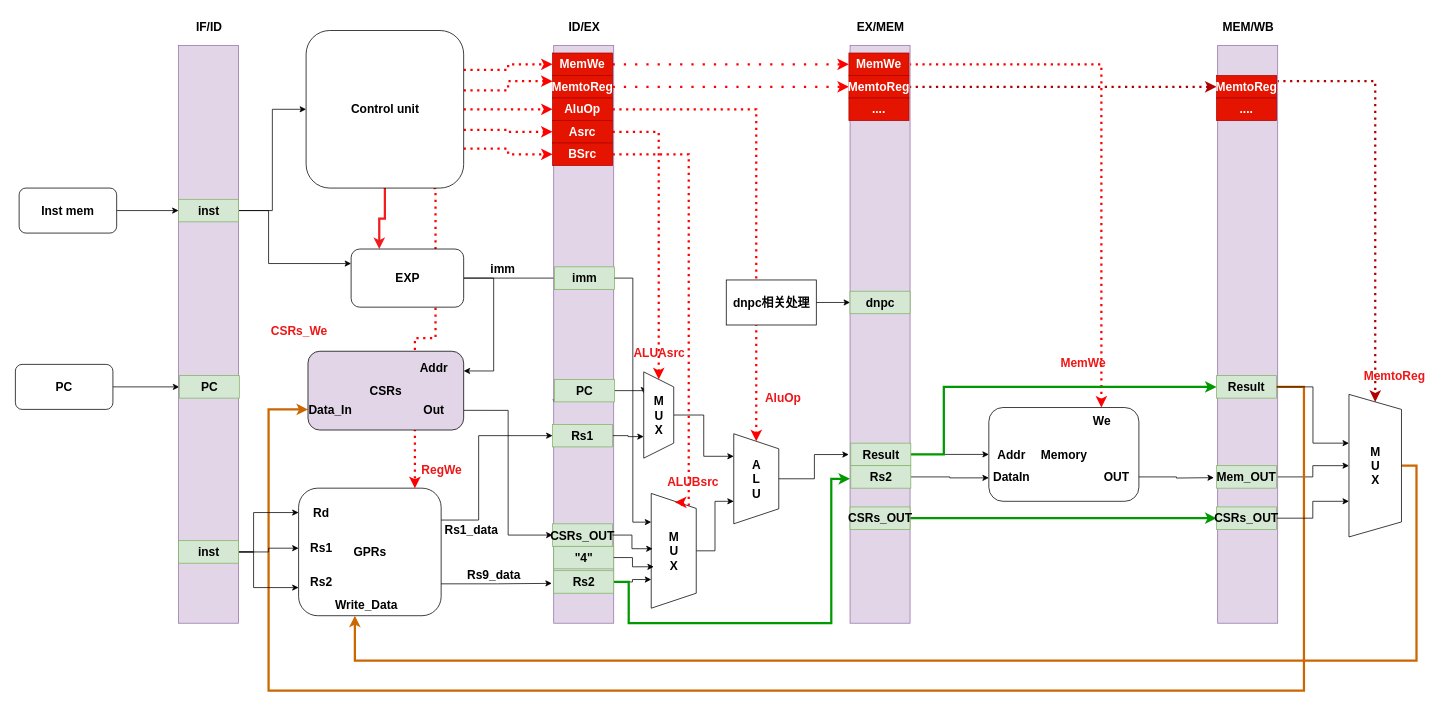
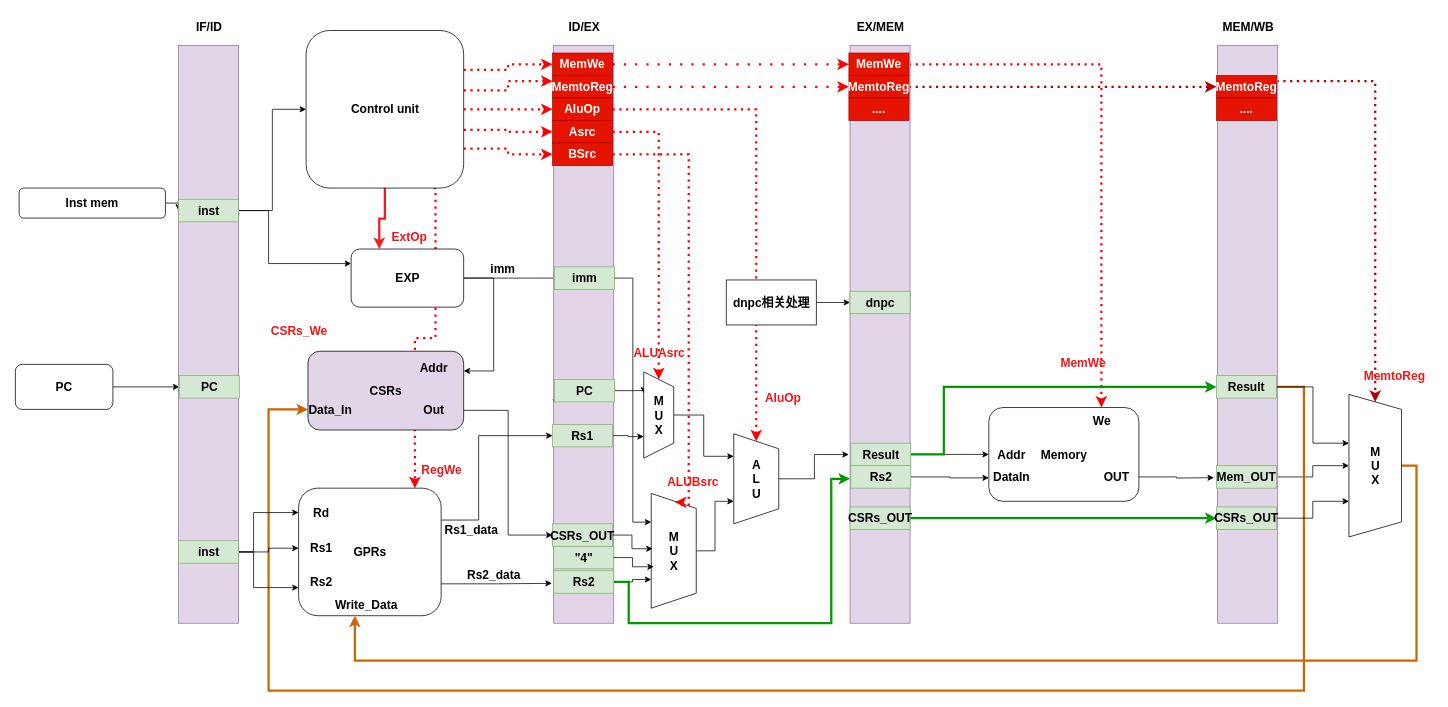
node "Inst mem": size 98x45 -> 146x30
node "ExtOp": added
node "Rs9_data": label "Rs9_data" -> "Rs2_data"
